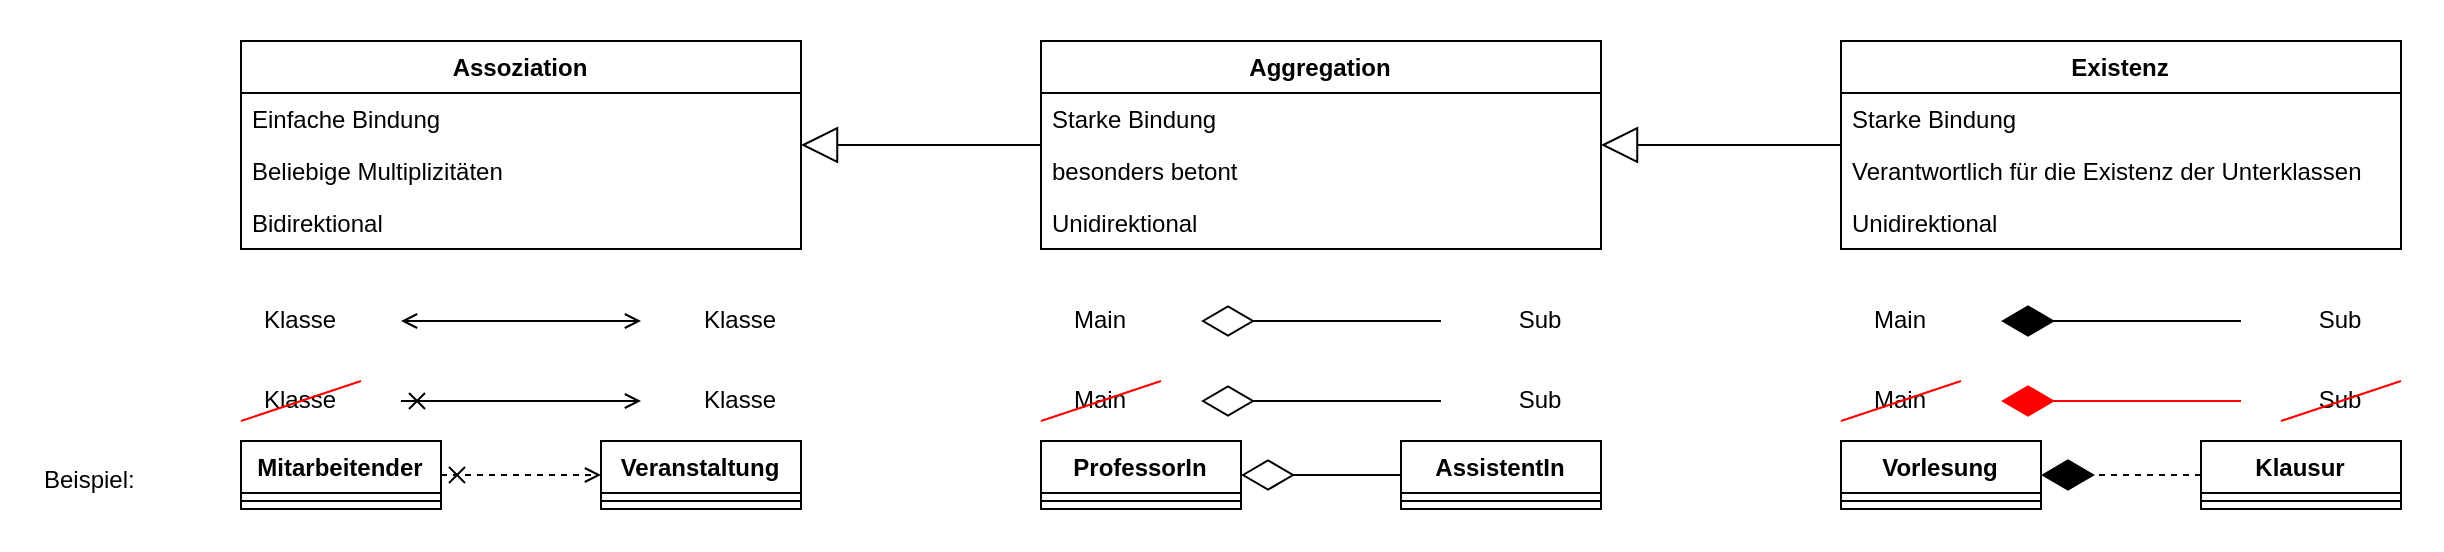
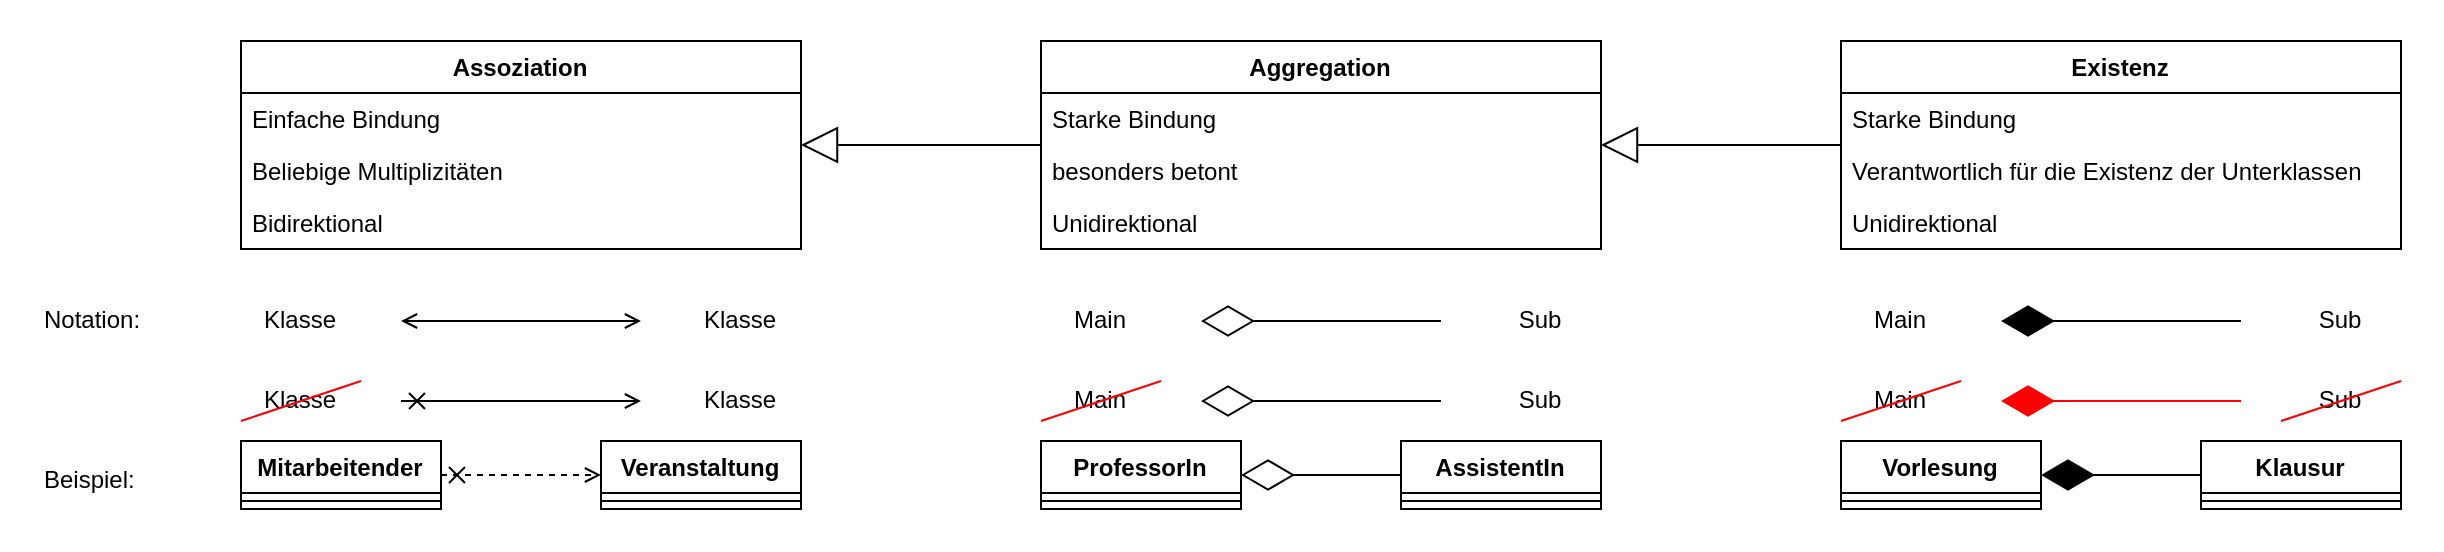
node "Notation:": added
edge "Klausur" -> "Vorlesung": style dashed -> solid
